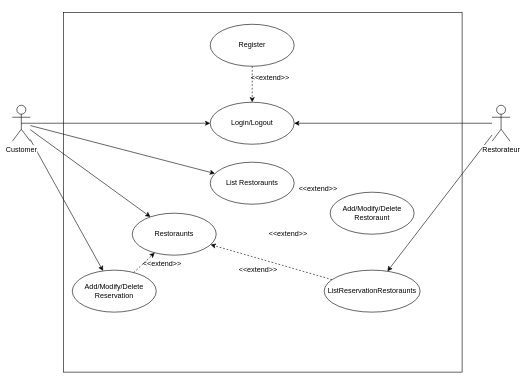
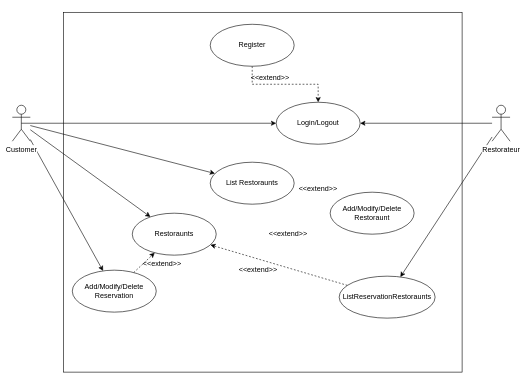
node "Login/Logout": moved (252, 123) -> (318, 123)
node "ListReservationRestoraunts": moved (372, 291) -> (387, 297)
